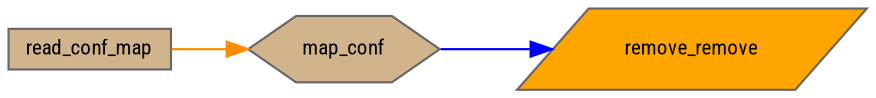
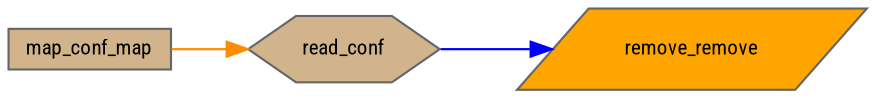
node "read_conf_map": label "read_conf_map" -> "map_conf_map"
node "map_conf": label "map_conf" -> "read_conf"
